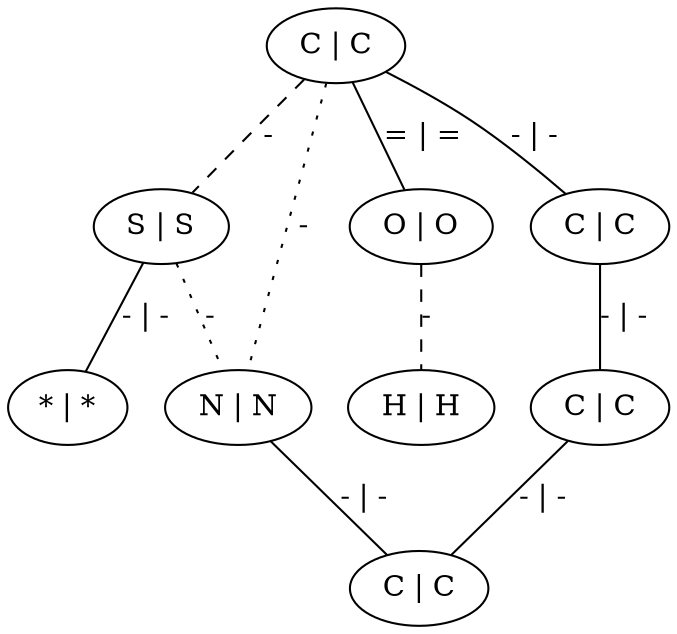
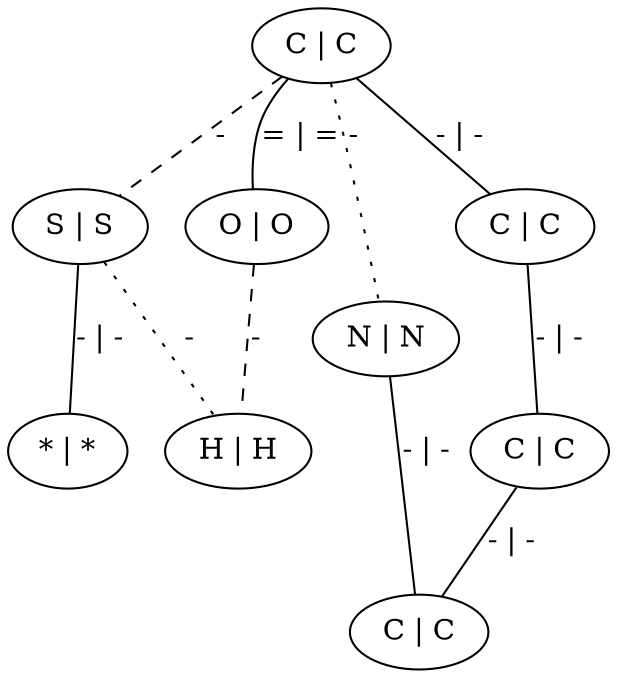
edge "S | S" -- "N | N": now "S | S" -- "H | H"
